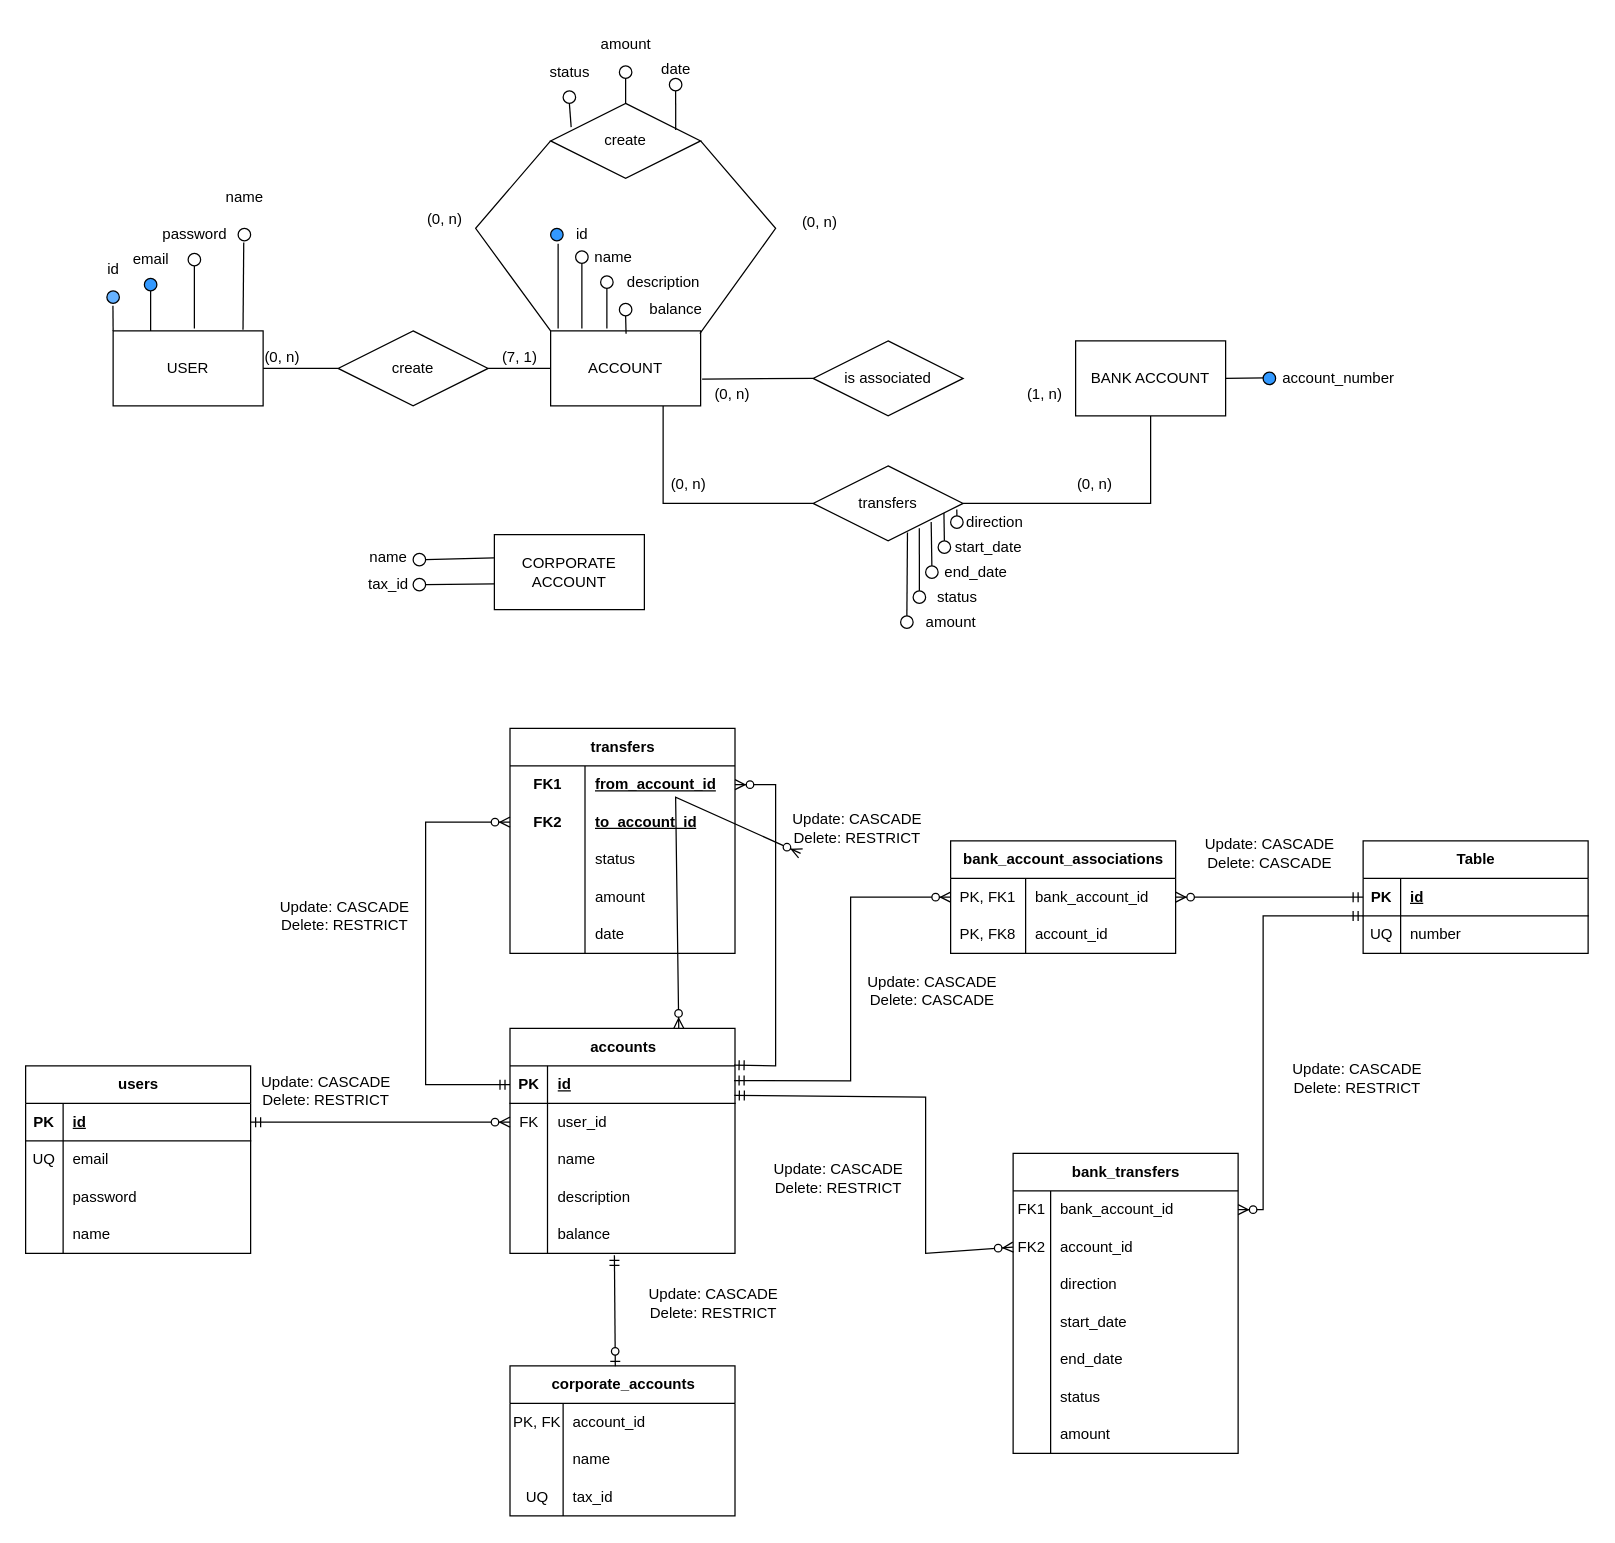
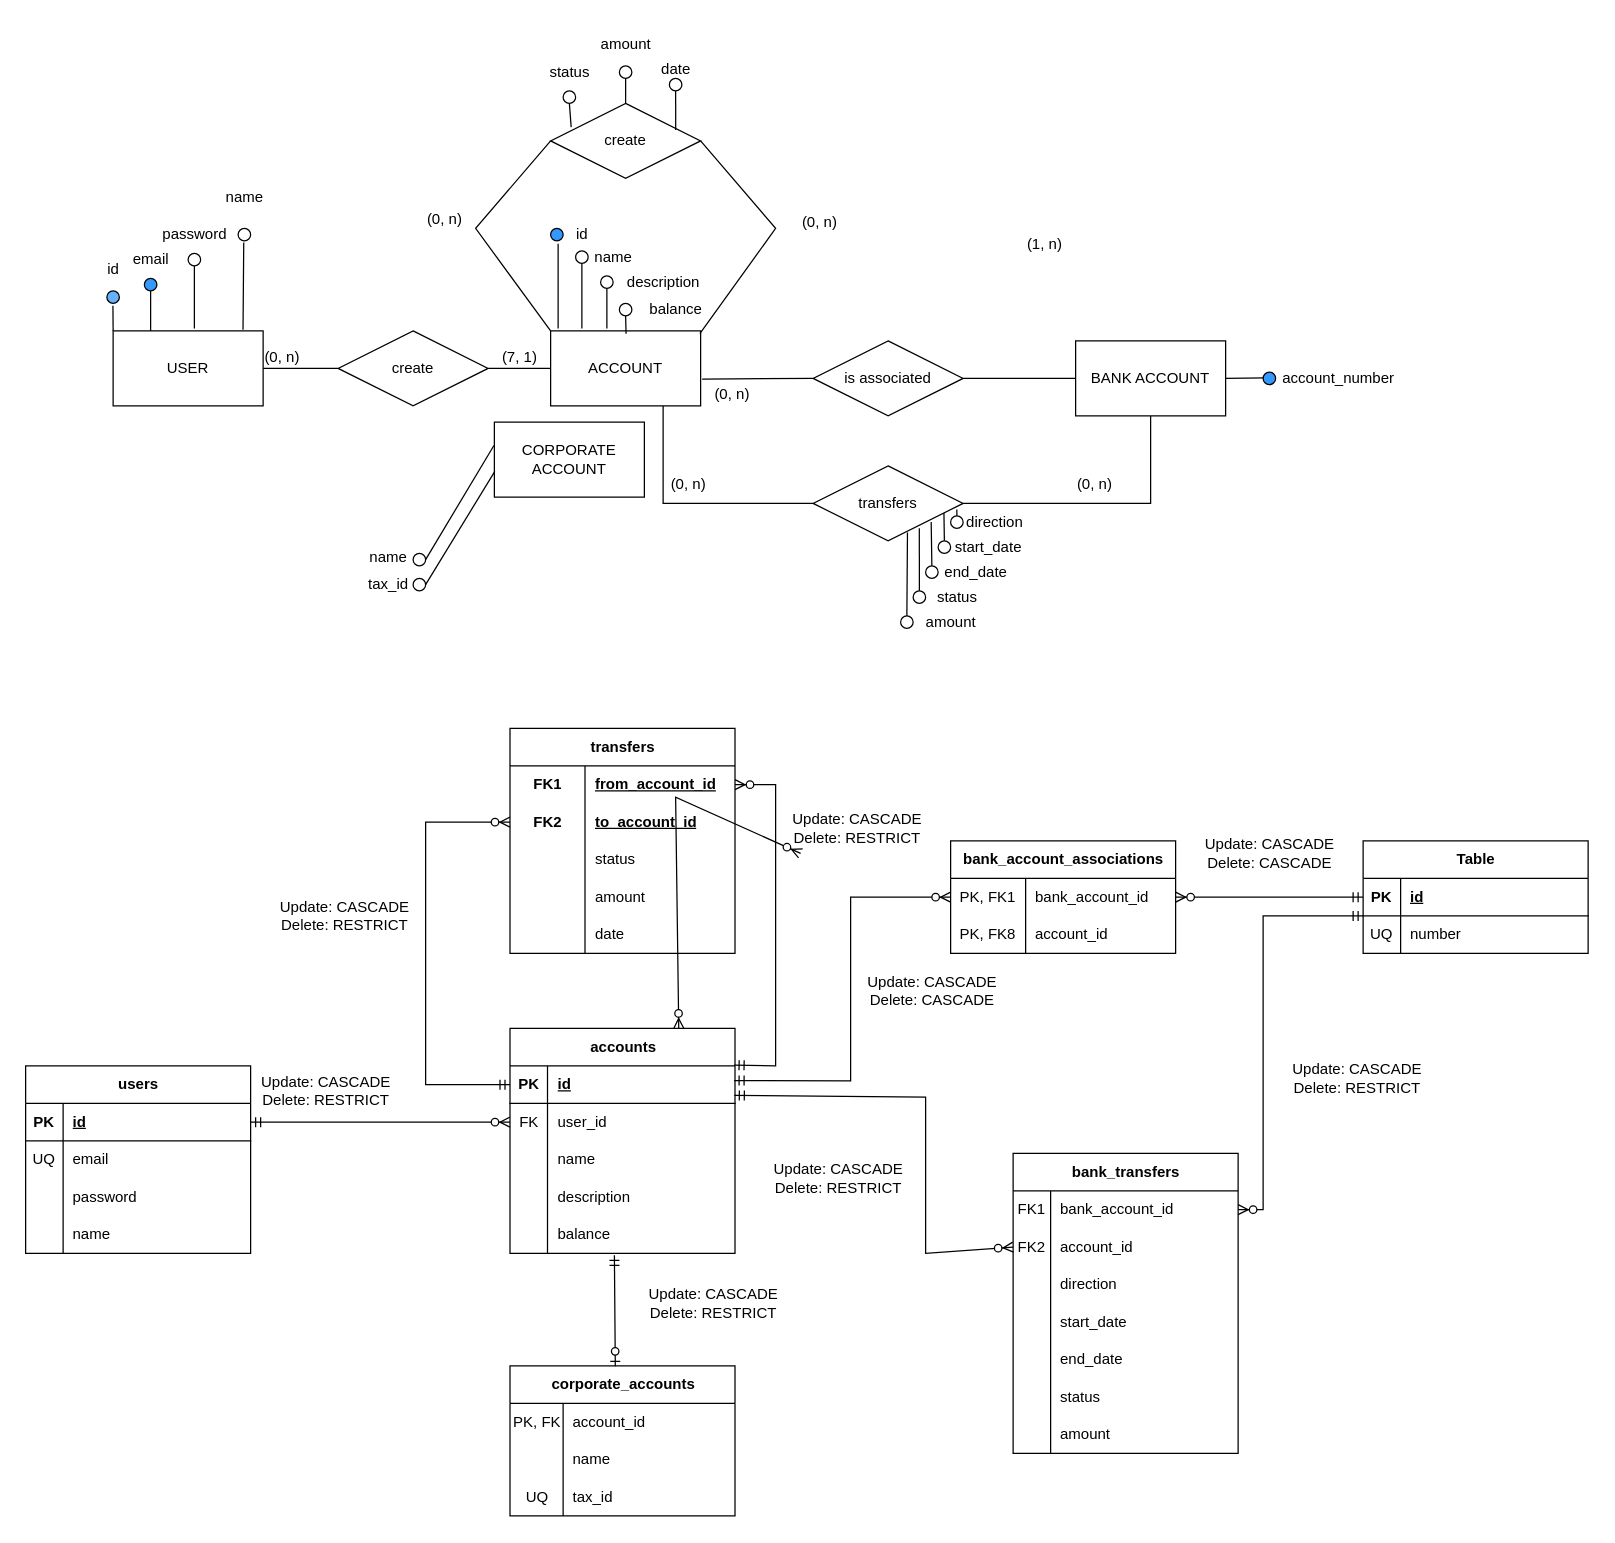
edge "is associated" -- "BANK ACCOUNT": added
node "(1, n)": moved (1044, 394) -> (1044, 244)
node "CORPORATE ACCOUNT": moved (569, 572) -> (569, 459)
